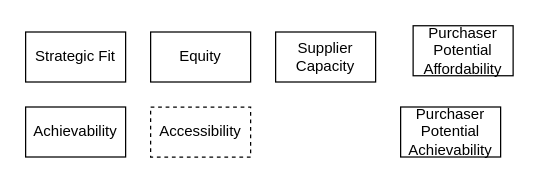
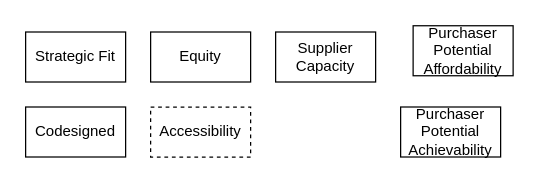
node "Achievability": label "Achievability" -> "Codesigned"
